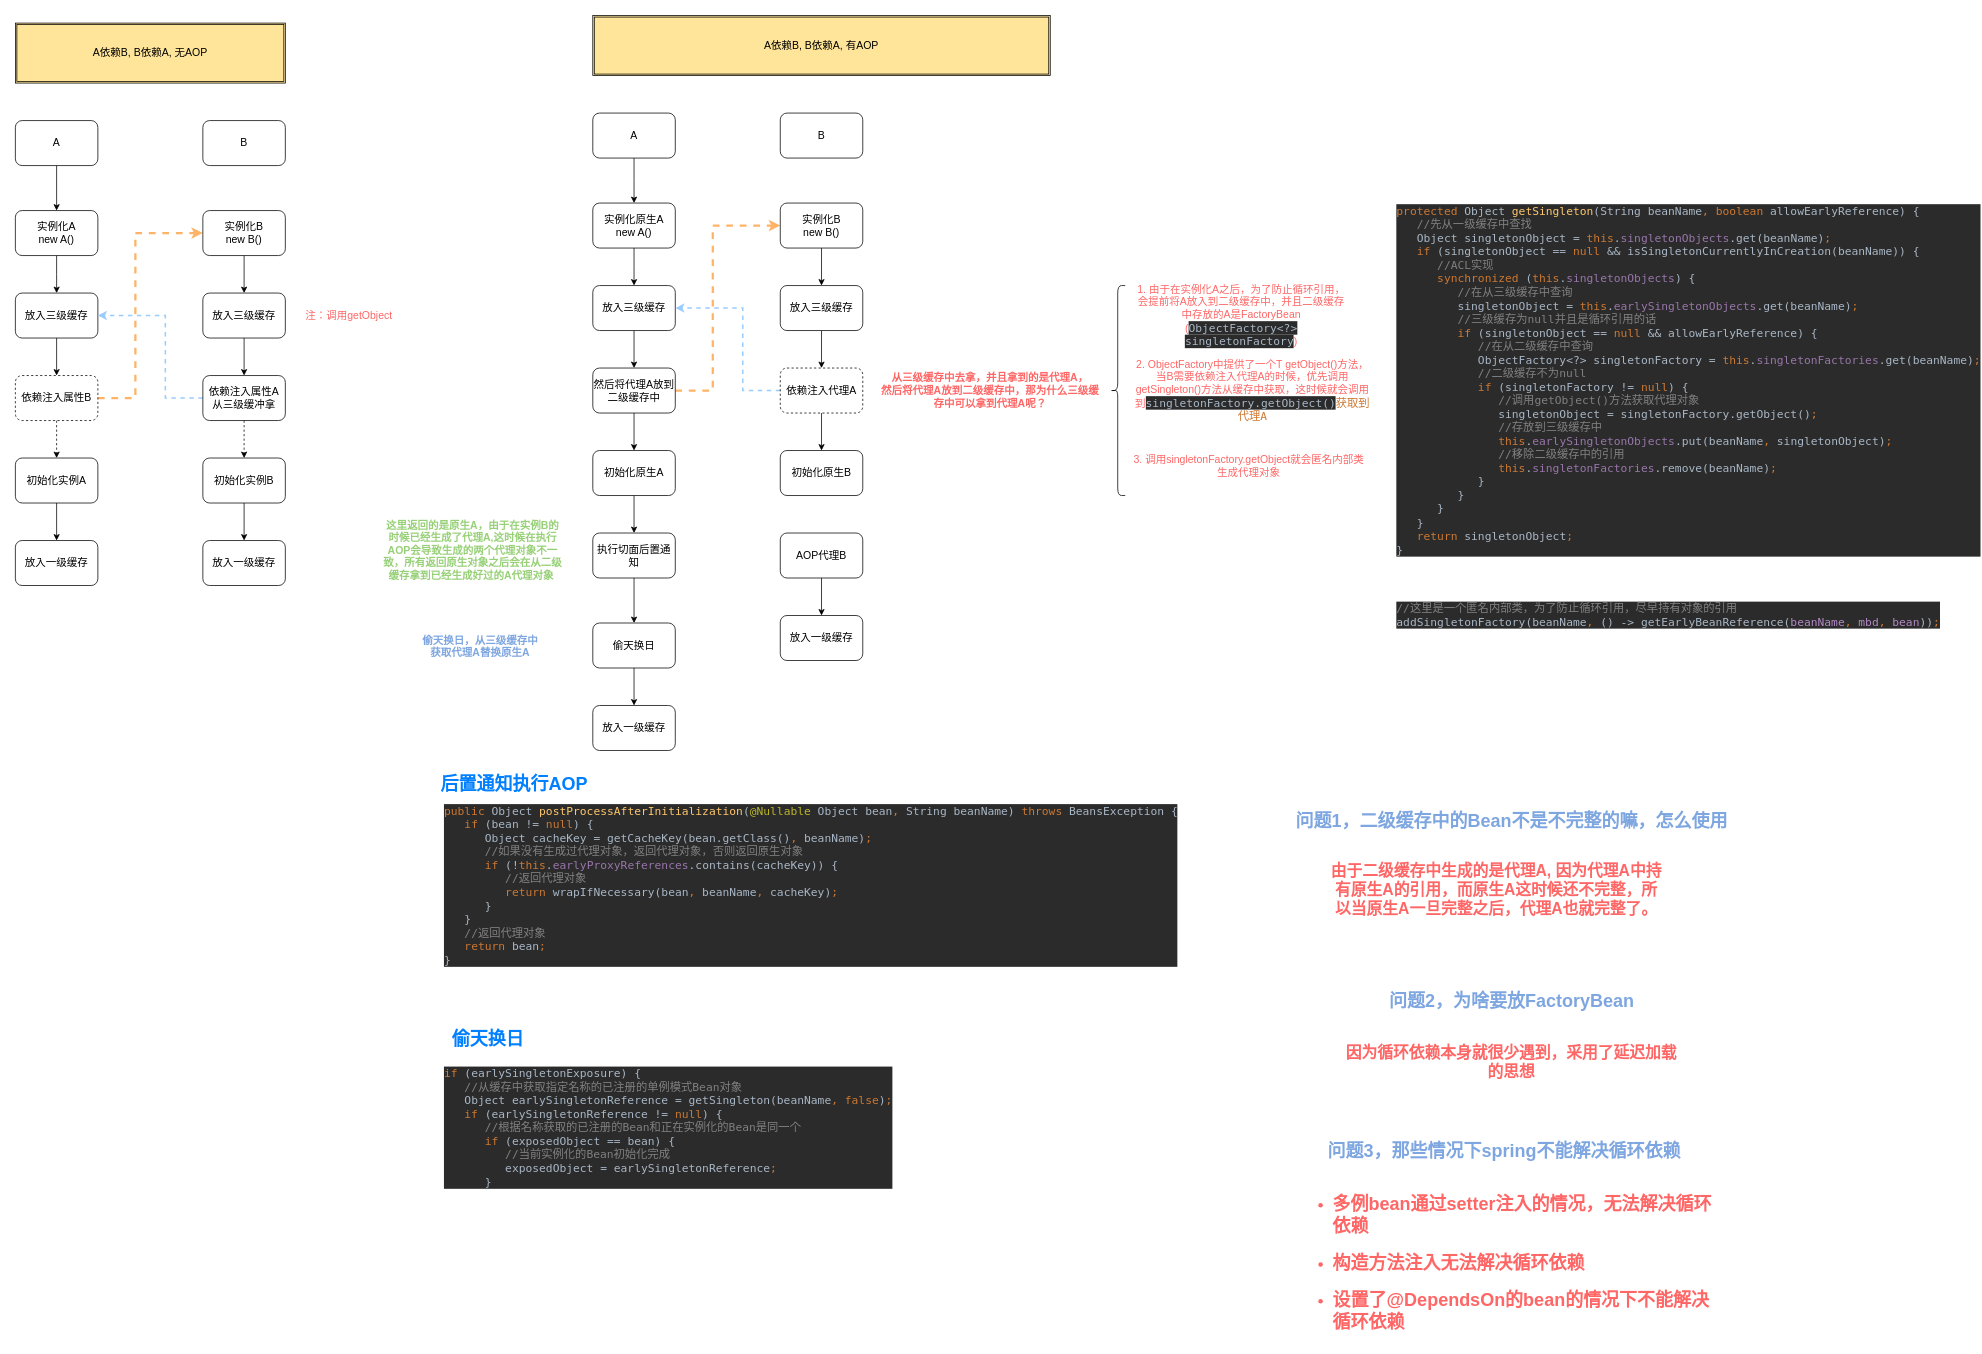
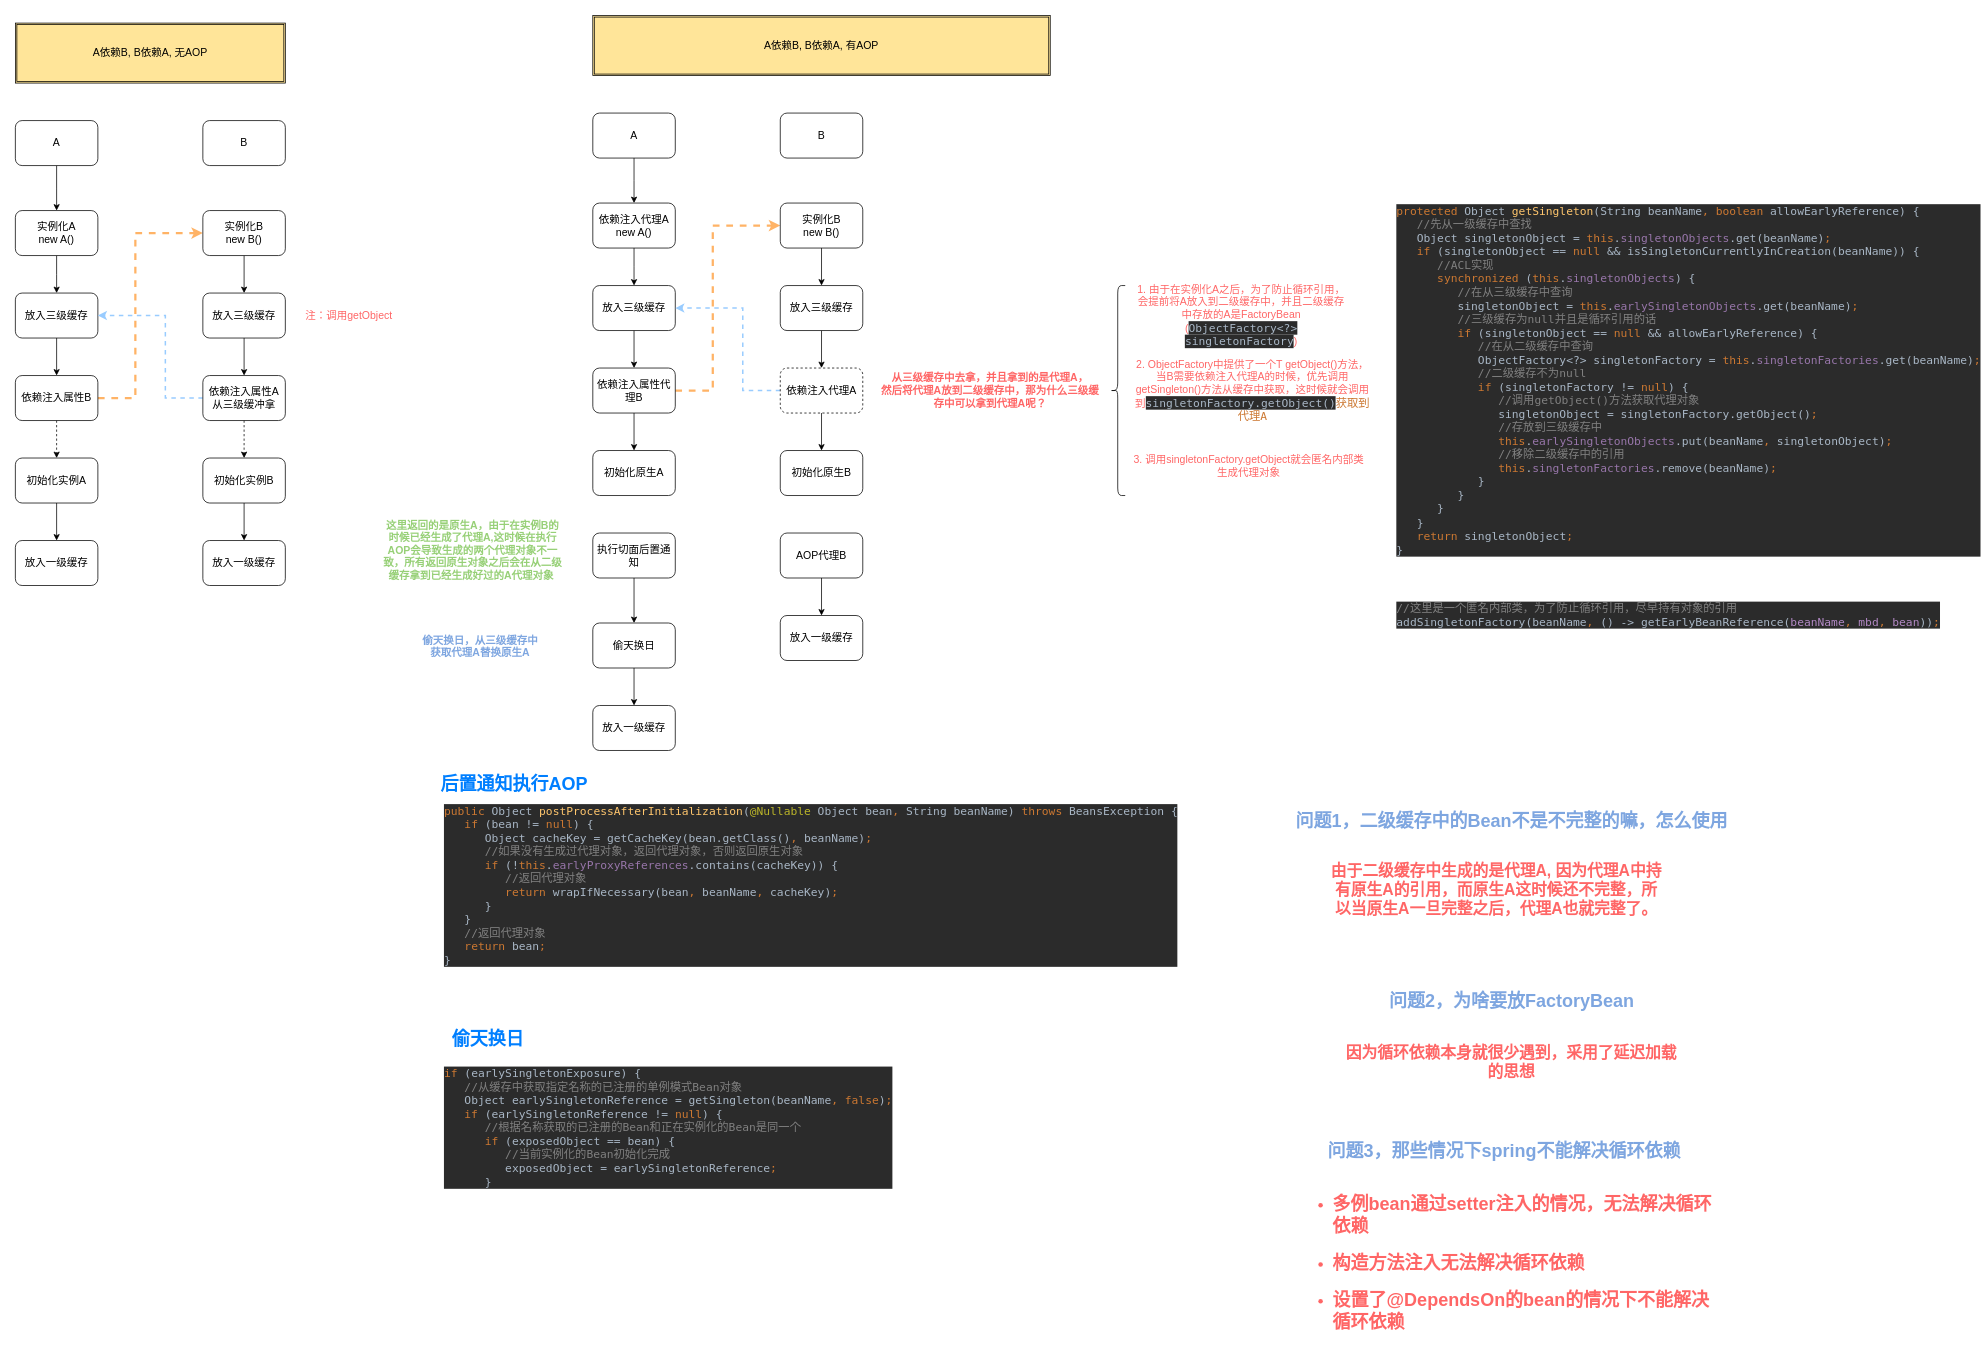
node "实例化原生A new A()": label "实例化原生A new A()" -> "依赖注入代理A new A()"
node "然后将代理A放到二级缓存中": label "然后将代理A放到二级缓存中" -> "依赖注入属性代理B"
node "依赖注入属性B": style dashed -> solid
edge "初始化原生A" -> "执行切面后置通知": removed
